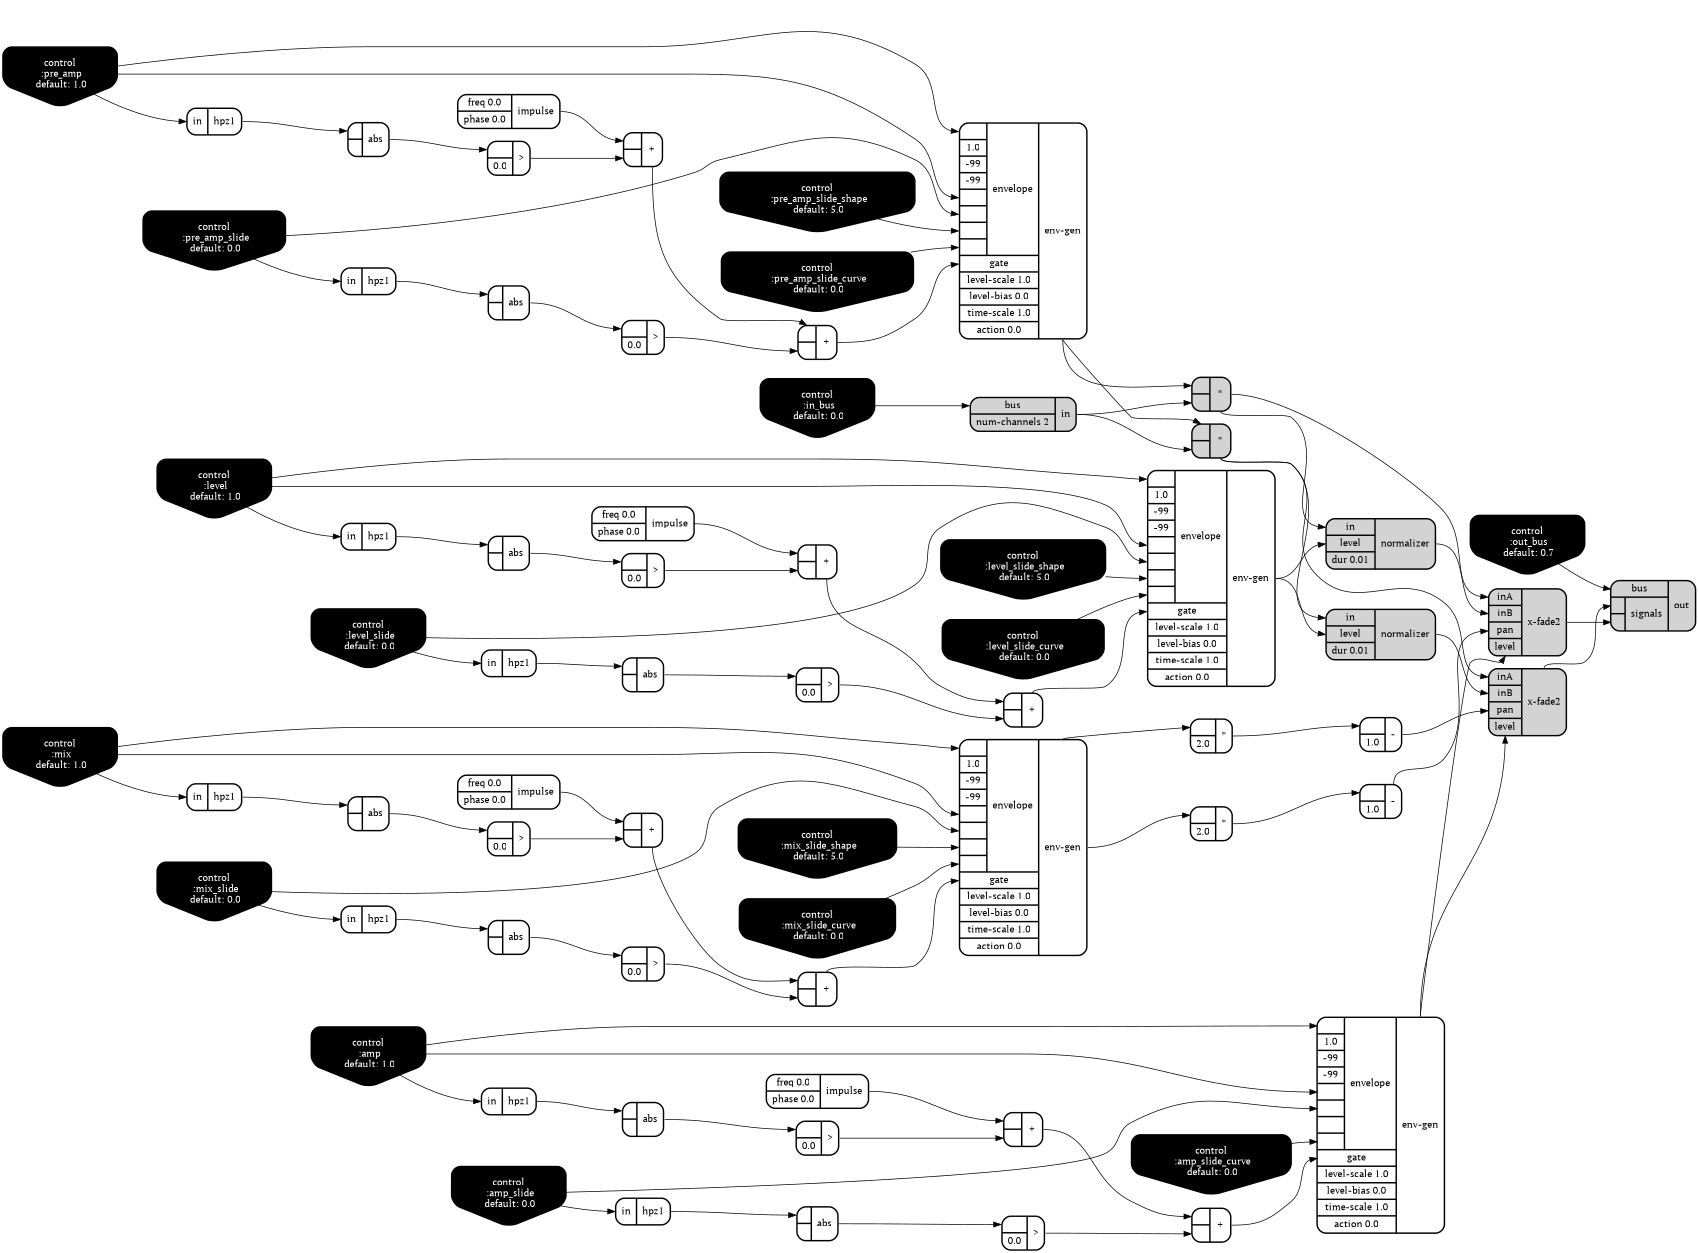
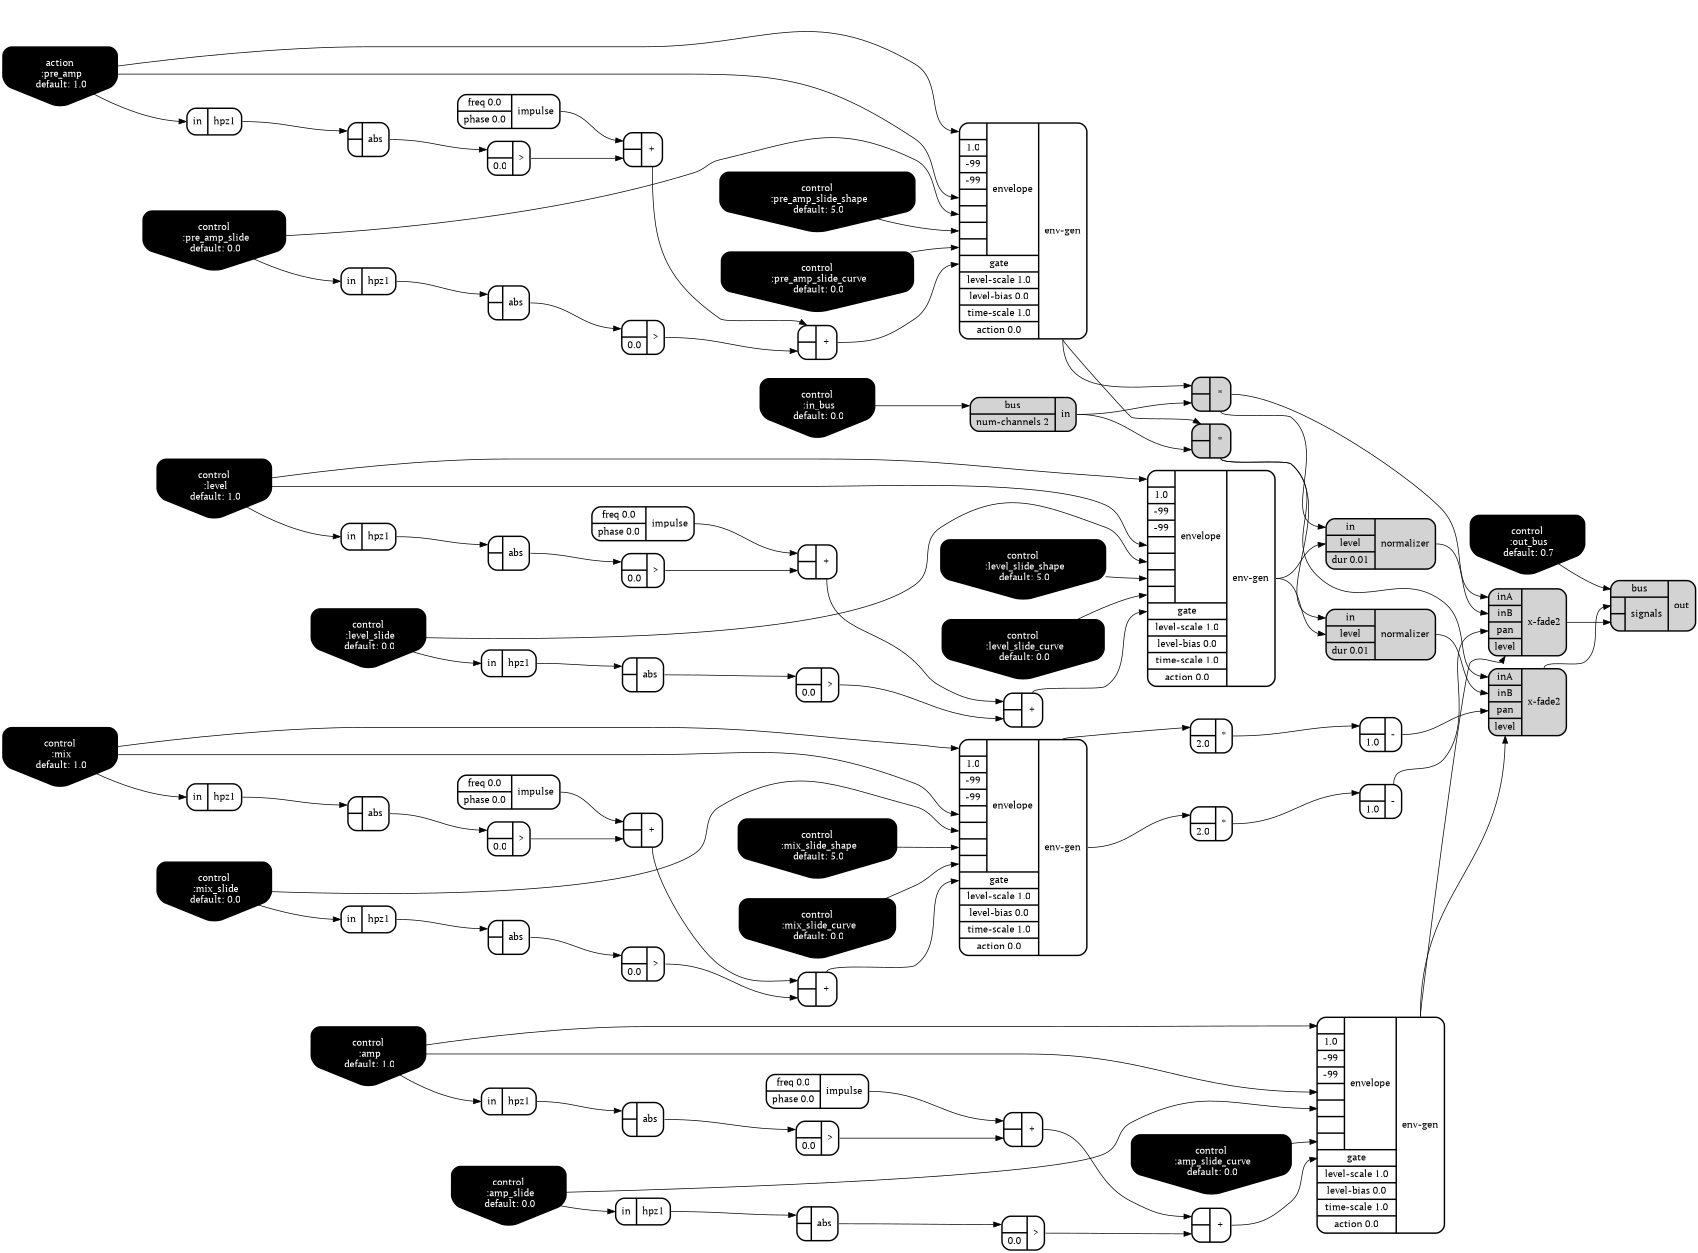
node "control :pre_amp default: 1.0": label "control :pre_amp default: 1.0" -> "action :pre_amp default: 1.0"
